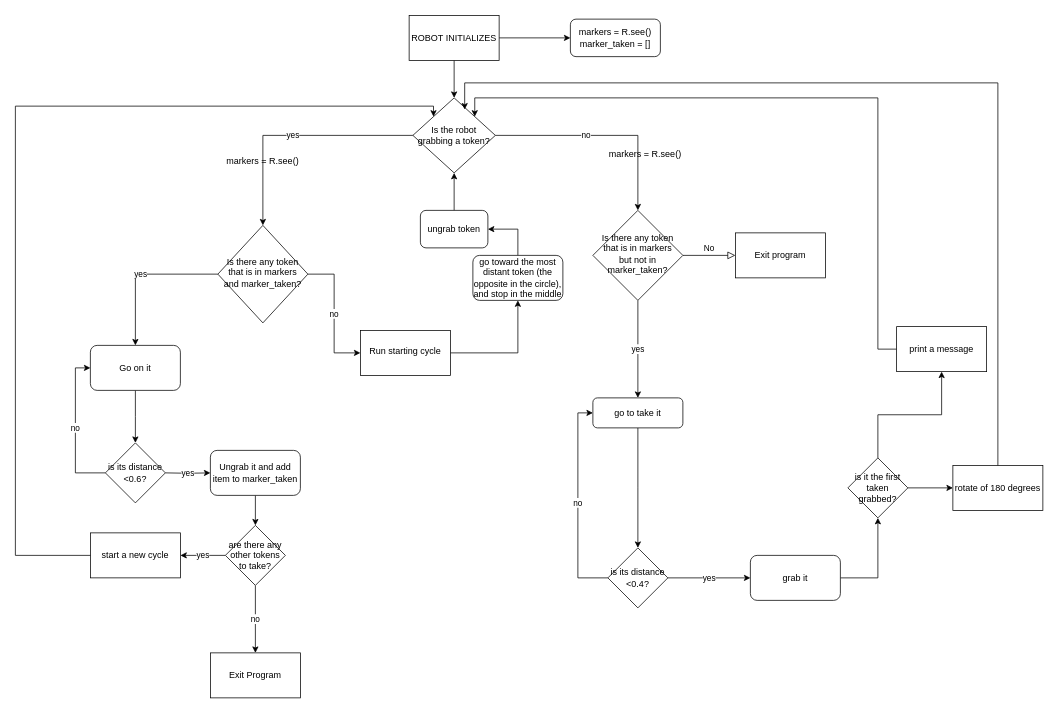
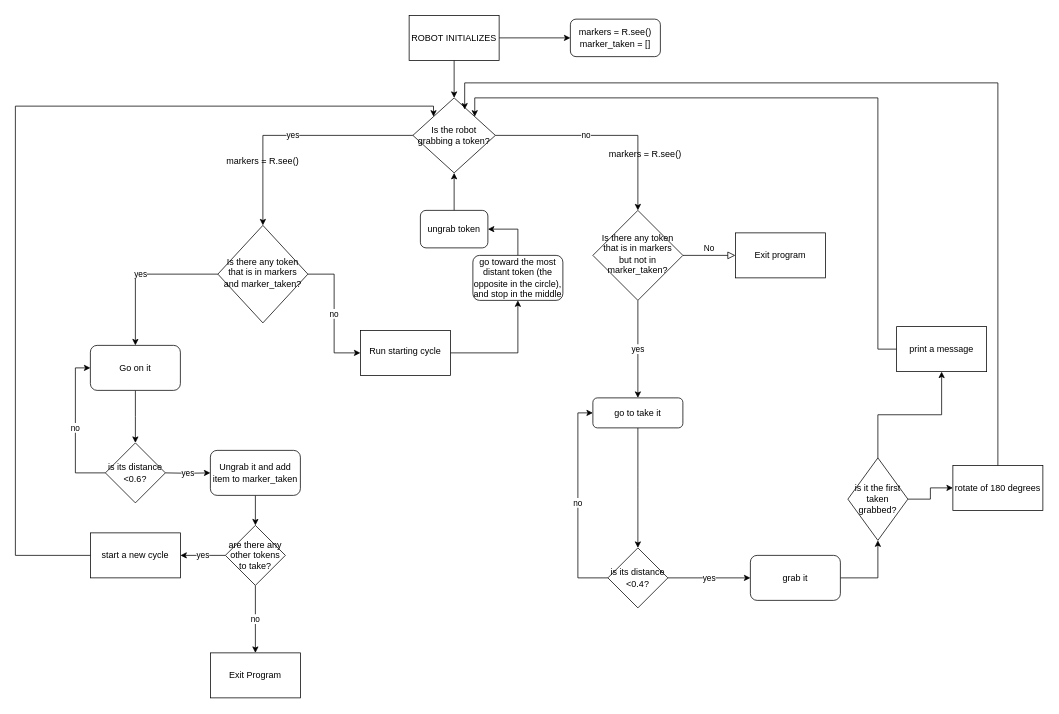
node "is it the first taken grabbed?": size 60x60 -> 60x83
